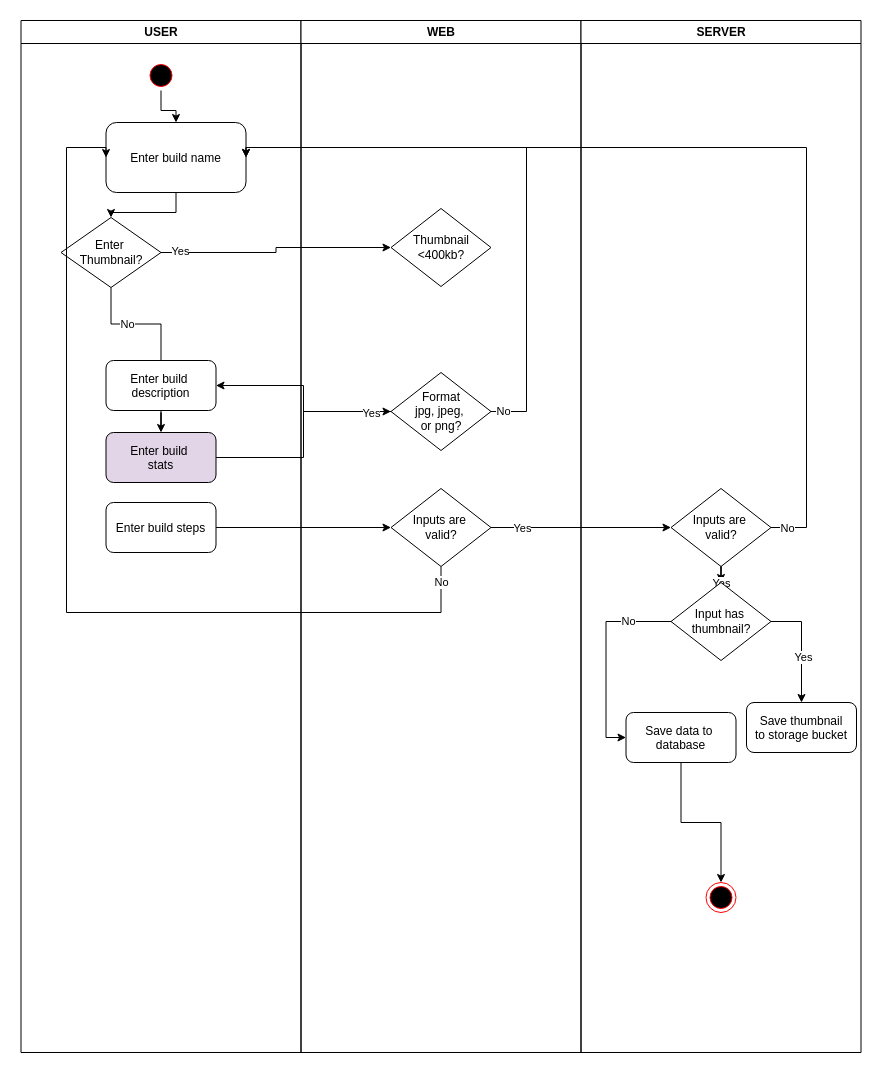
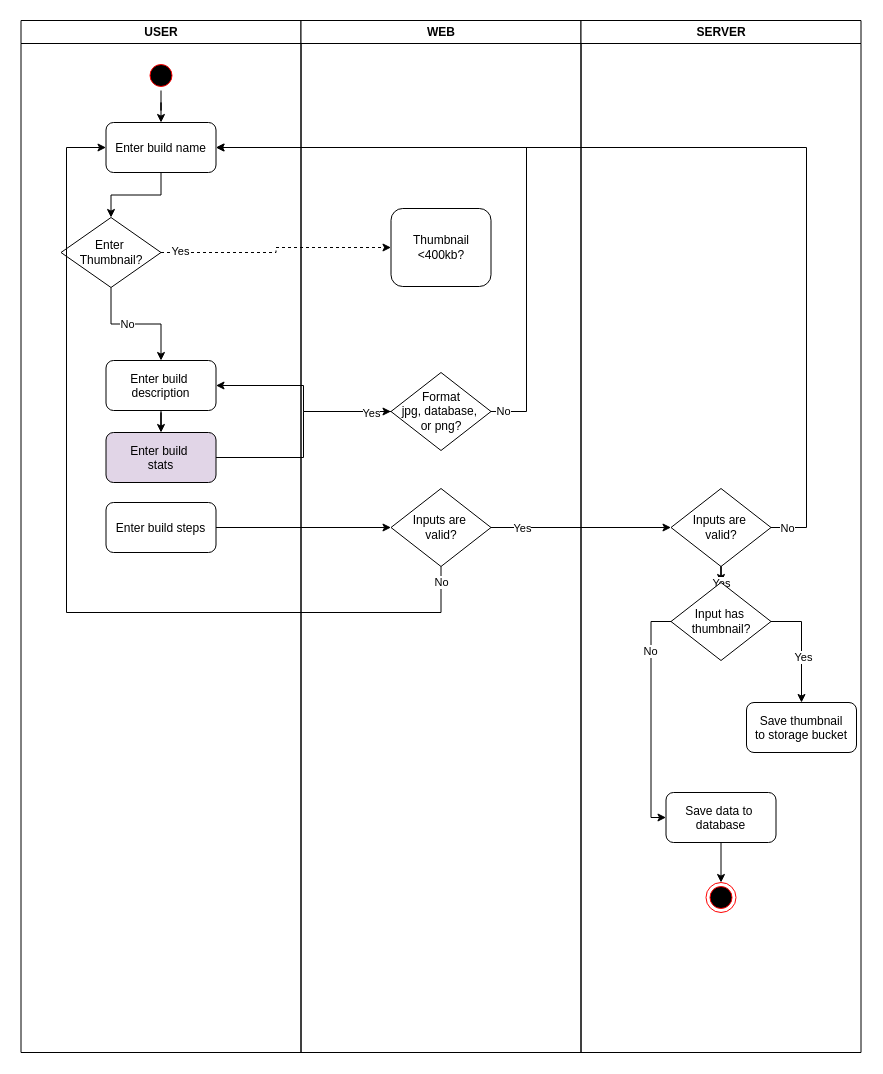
node "Enter build name": size 140x70 -> 110x50
edge "Enter Thumbnail?" -> "Thumbnail <400kb?": style solid -> dashed
node "Thumbnail <400kb?": shape diamond -> rounded rectangle
edge "Enter Thumbnail?" -- "Enter build description": arrowhead none -> classic
node "Format jpg, jpeg, or png?": label "Format jpg, jpeg, or png?" -> "Format jpg, database, or png?"
node "Save data to database": moved (681, 738) -> (721, 818)
